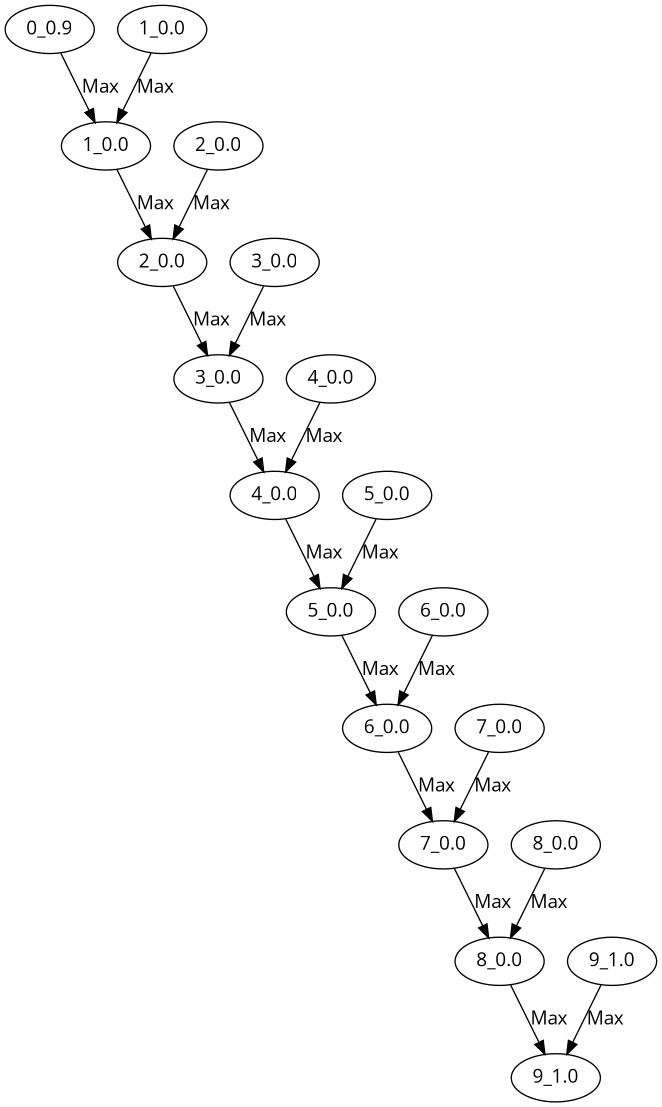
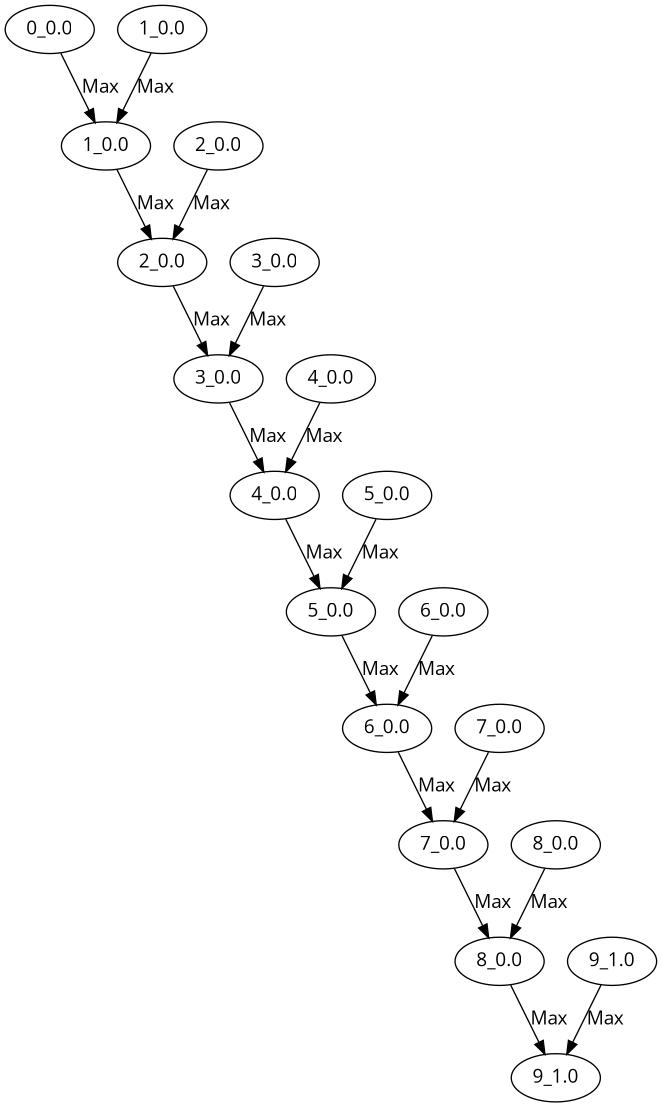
node "0_0.9": label "0_0.9" -> "0_0.0"
